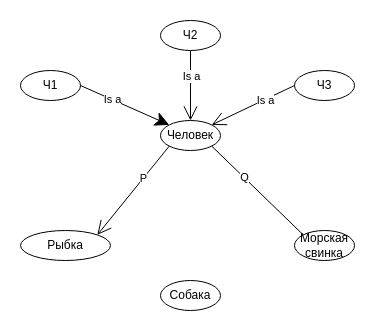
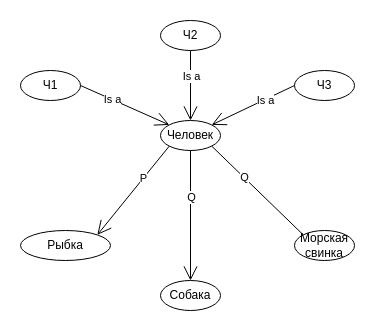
edge "Ч1" -> "Человек": arrowhead classic -> open
edge "Человек" -> "Собака": added, label "Q"
